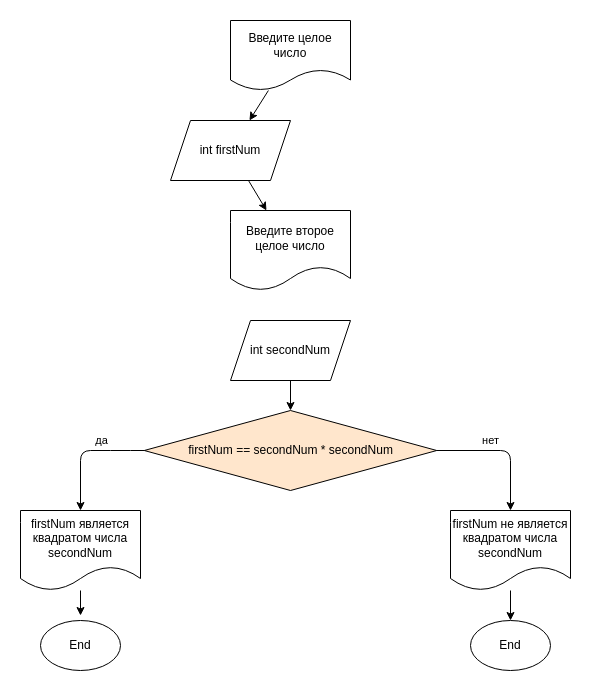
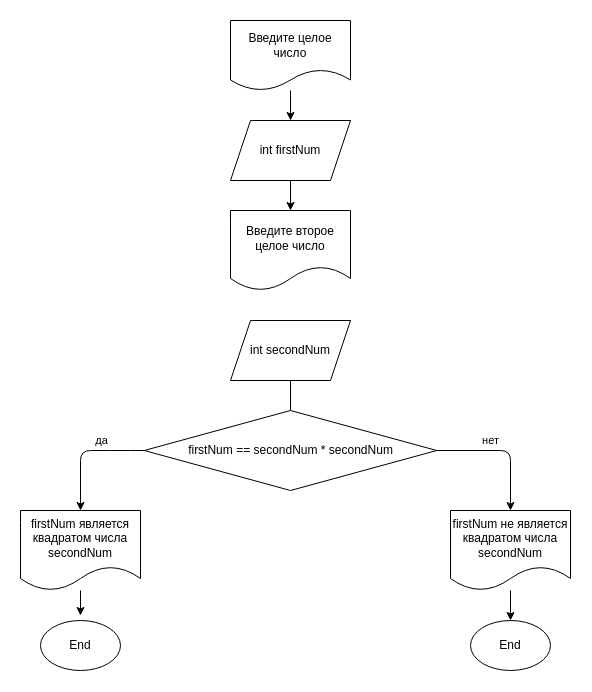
node "int firstNum": moved (231, 151) -> (291, 151)
edge "int secondNum" -> "firstNum == secondNum * secondNum": arrowhead classic -> none
node "firstNum == secondNum * secondNum": fillcolor #ffe6cc -> #ffffff
